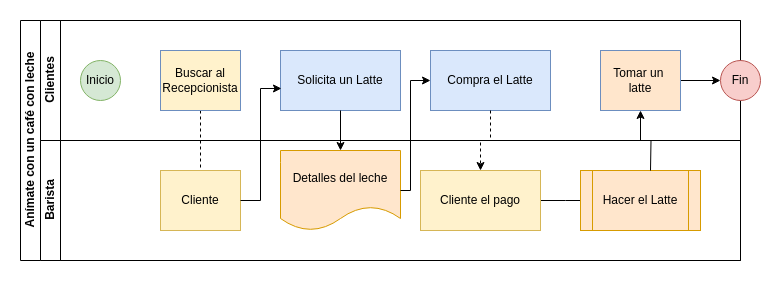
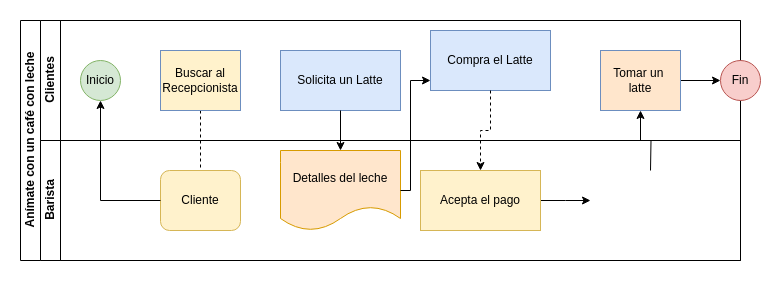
node "Compra el Latte": moved (491, 81) -> (491, 61)
edge "Cliente" -> "Solicita un Latte": now "Cliente" -> "Inicio"
node "Cliente": shape rectangle -> rounded rectangle
node "Cliente el pago": label "Cliente el pago" -> "Acepta el pago"
node "Hacer el Latte": removed
